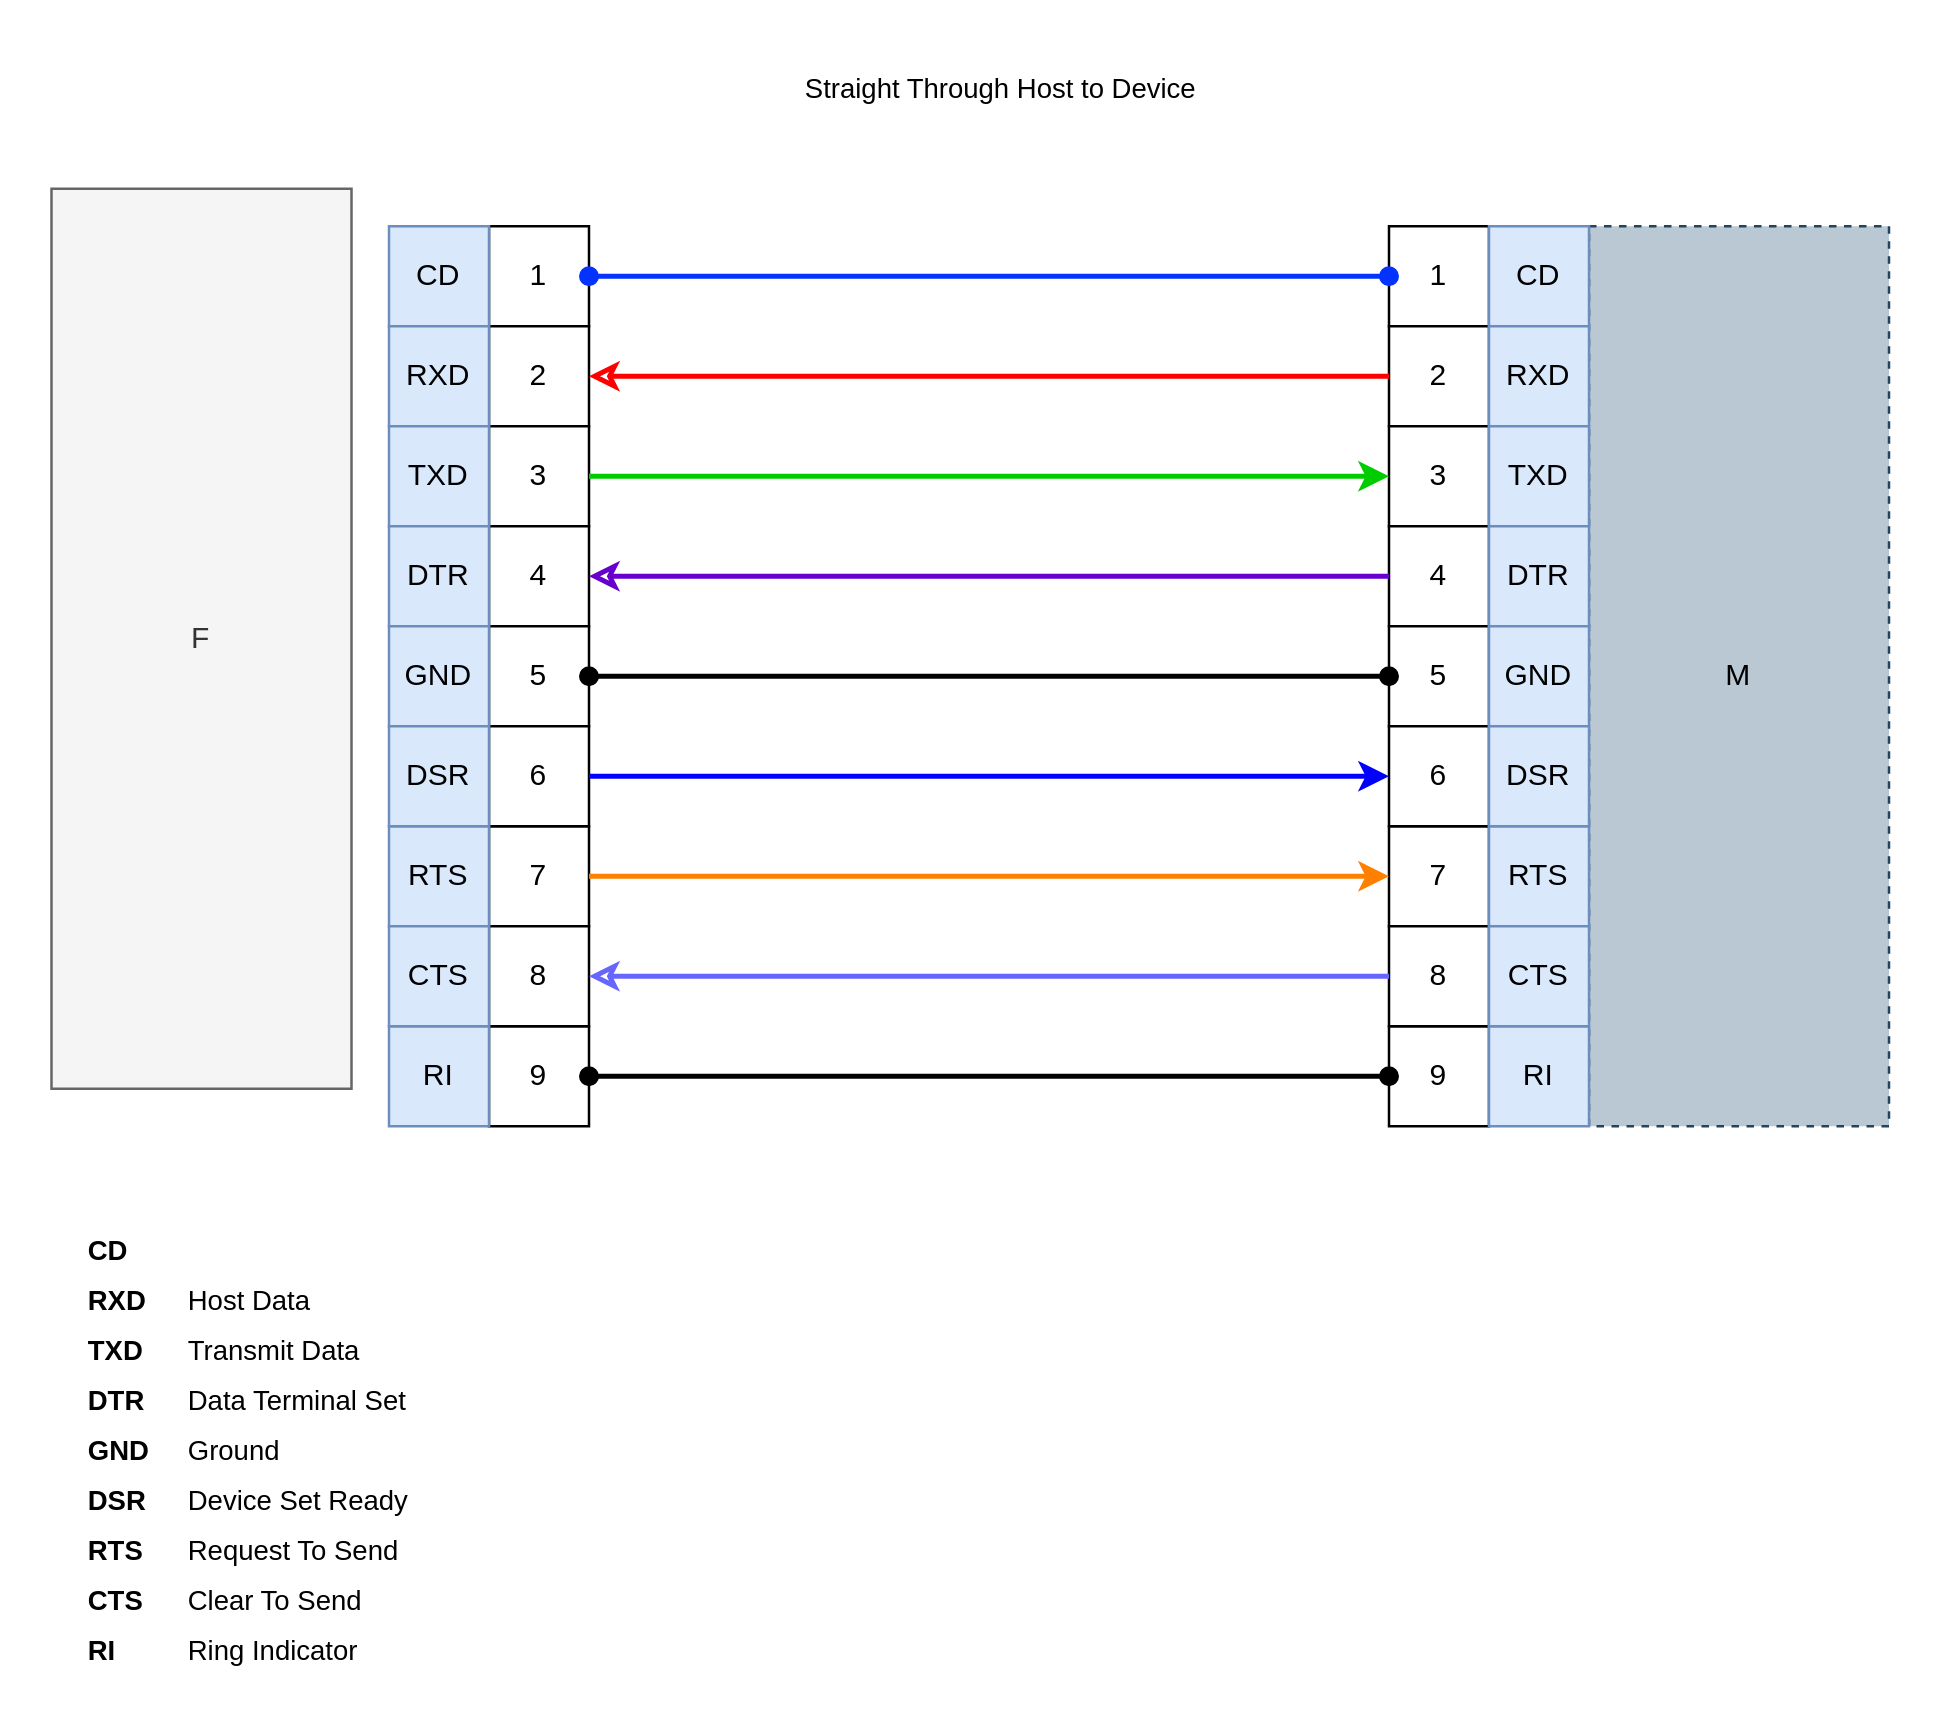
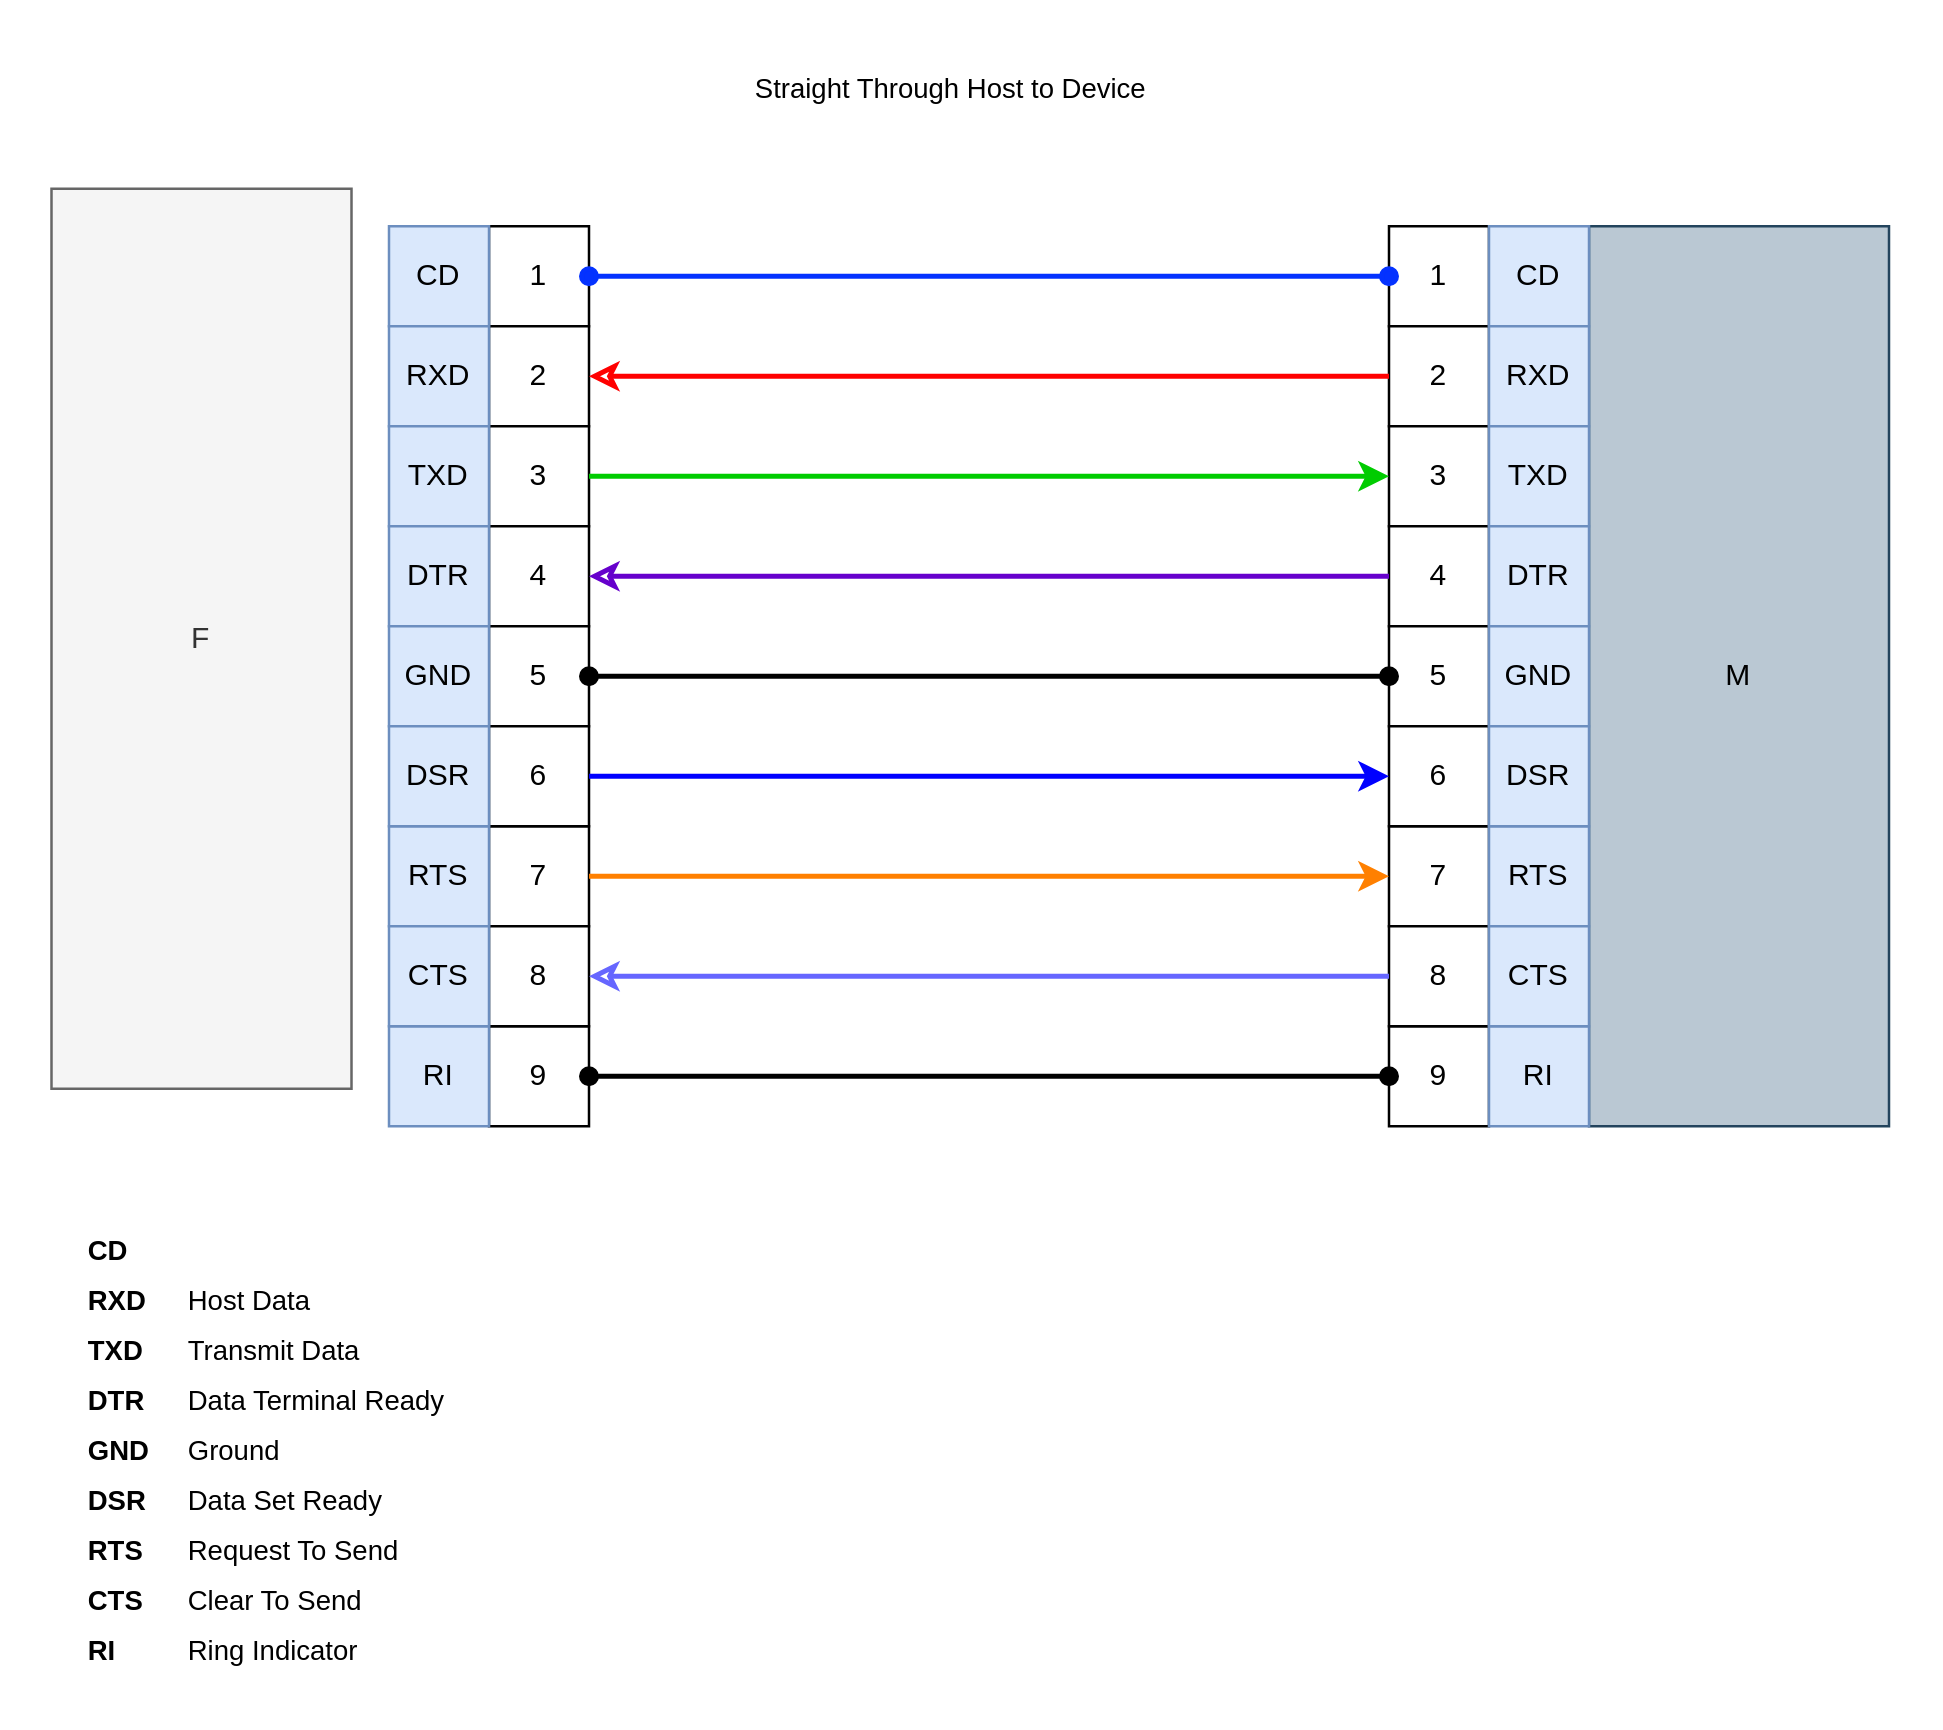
node "Straight Through Host to Device": moved (1001, 89) -> (951, 89)
node "M": style dashed -> solid
node "Data Terminal Set": label "Data Terminal Set" -> "Data Terminal Ready"
node "Device Set Ready": label "Device Set Ready" -> "Data Set Ready"
